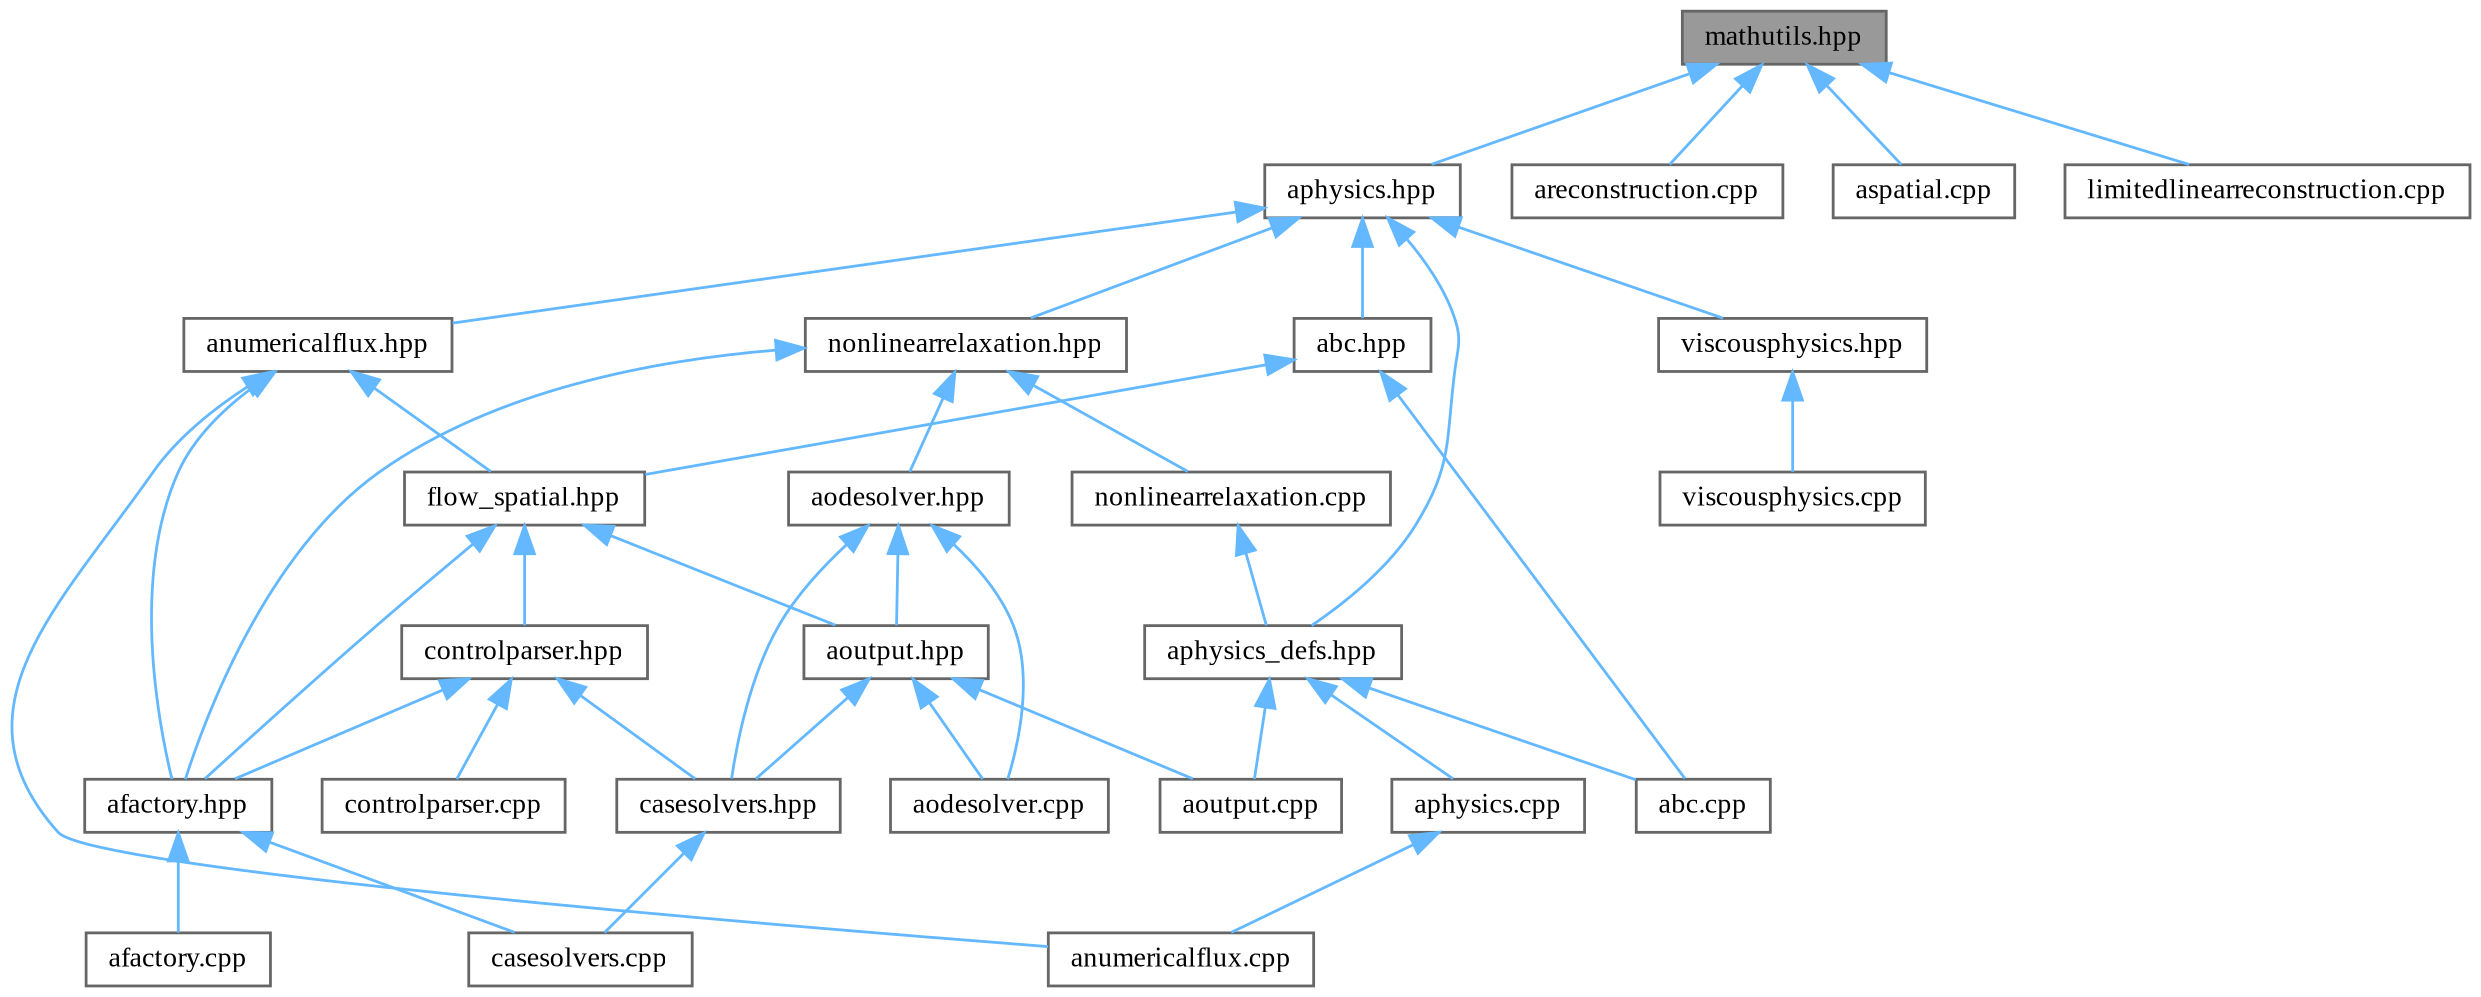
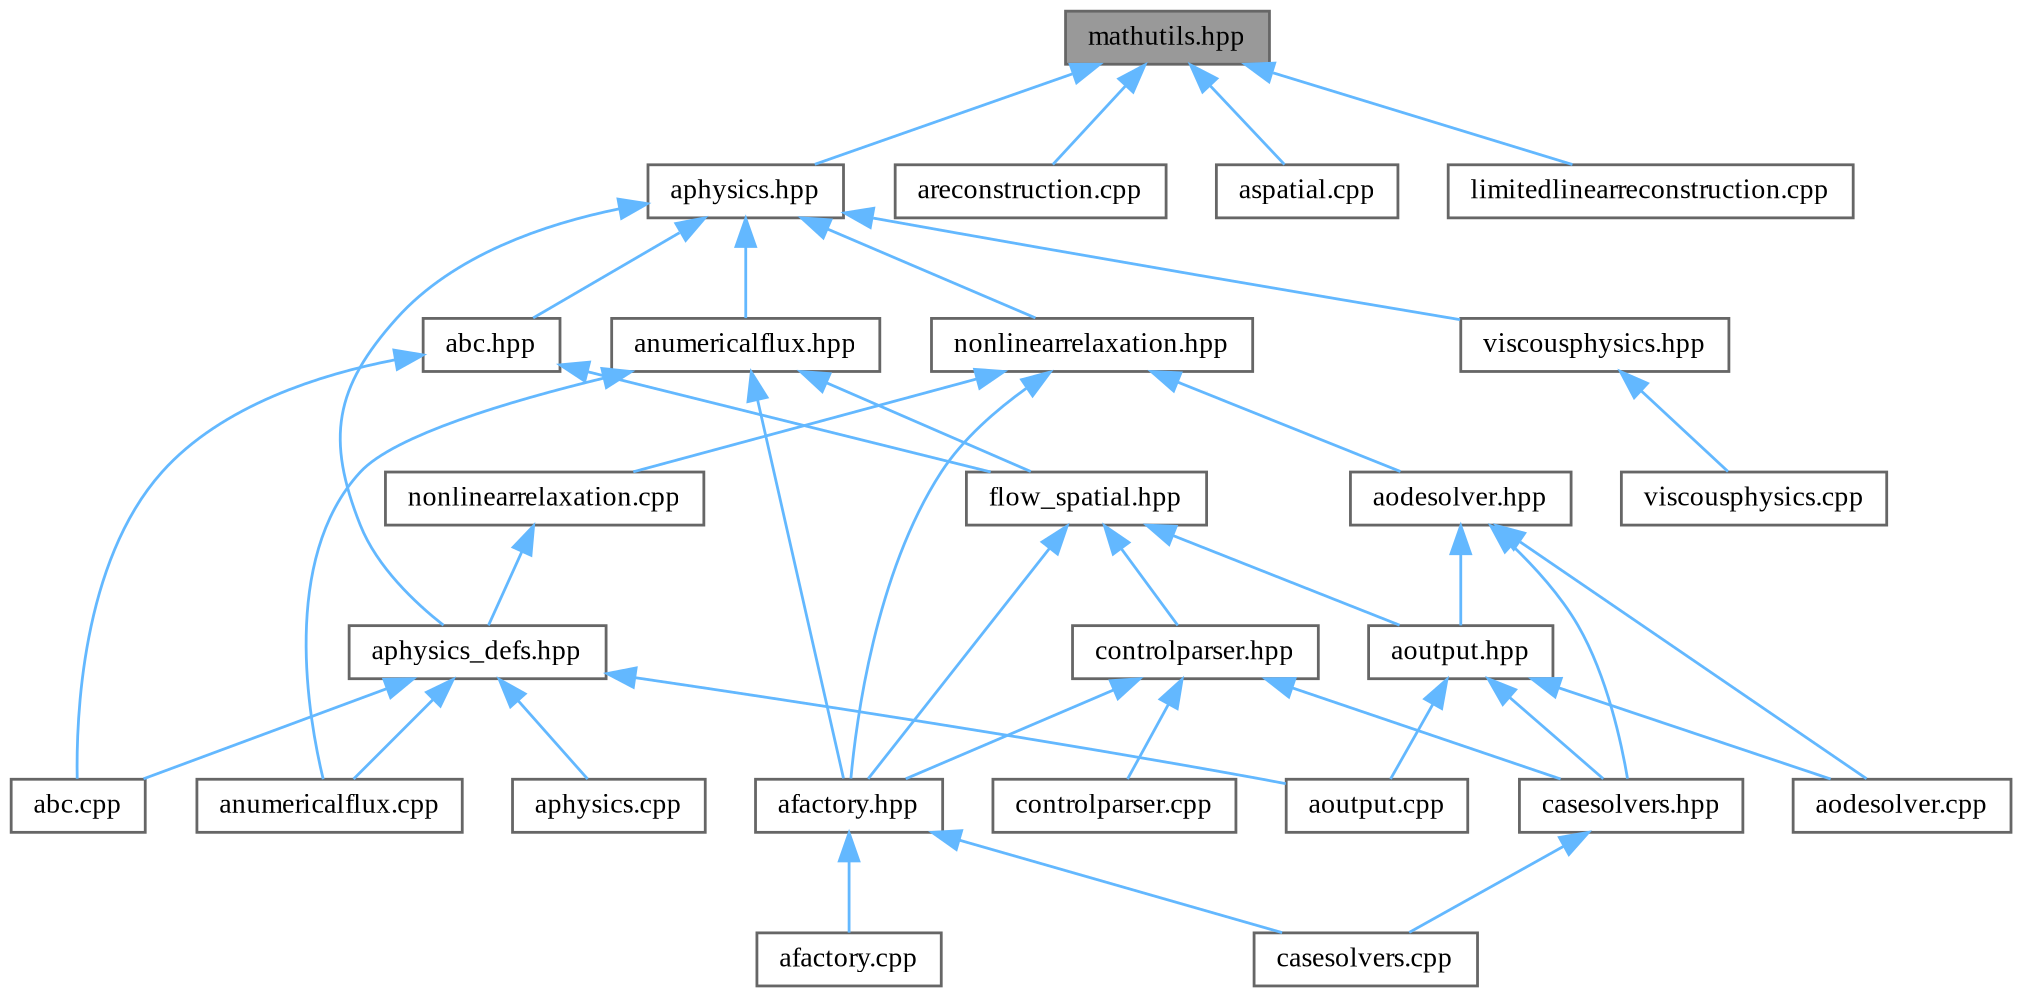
edge "anumericalflux.cpp" -> "aphysics.cpp": now "anumericalflux.cpp" -> "aphysics_defs.hpp"
